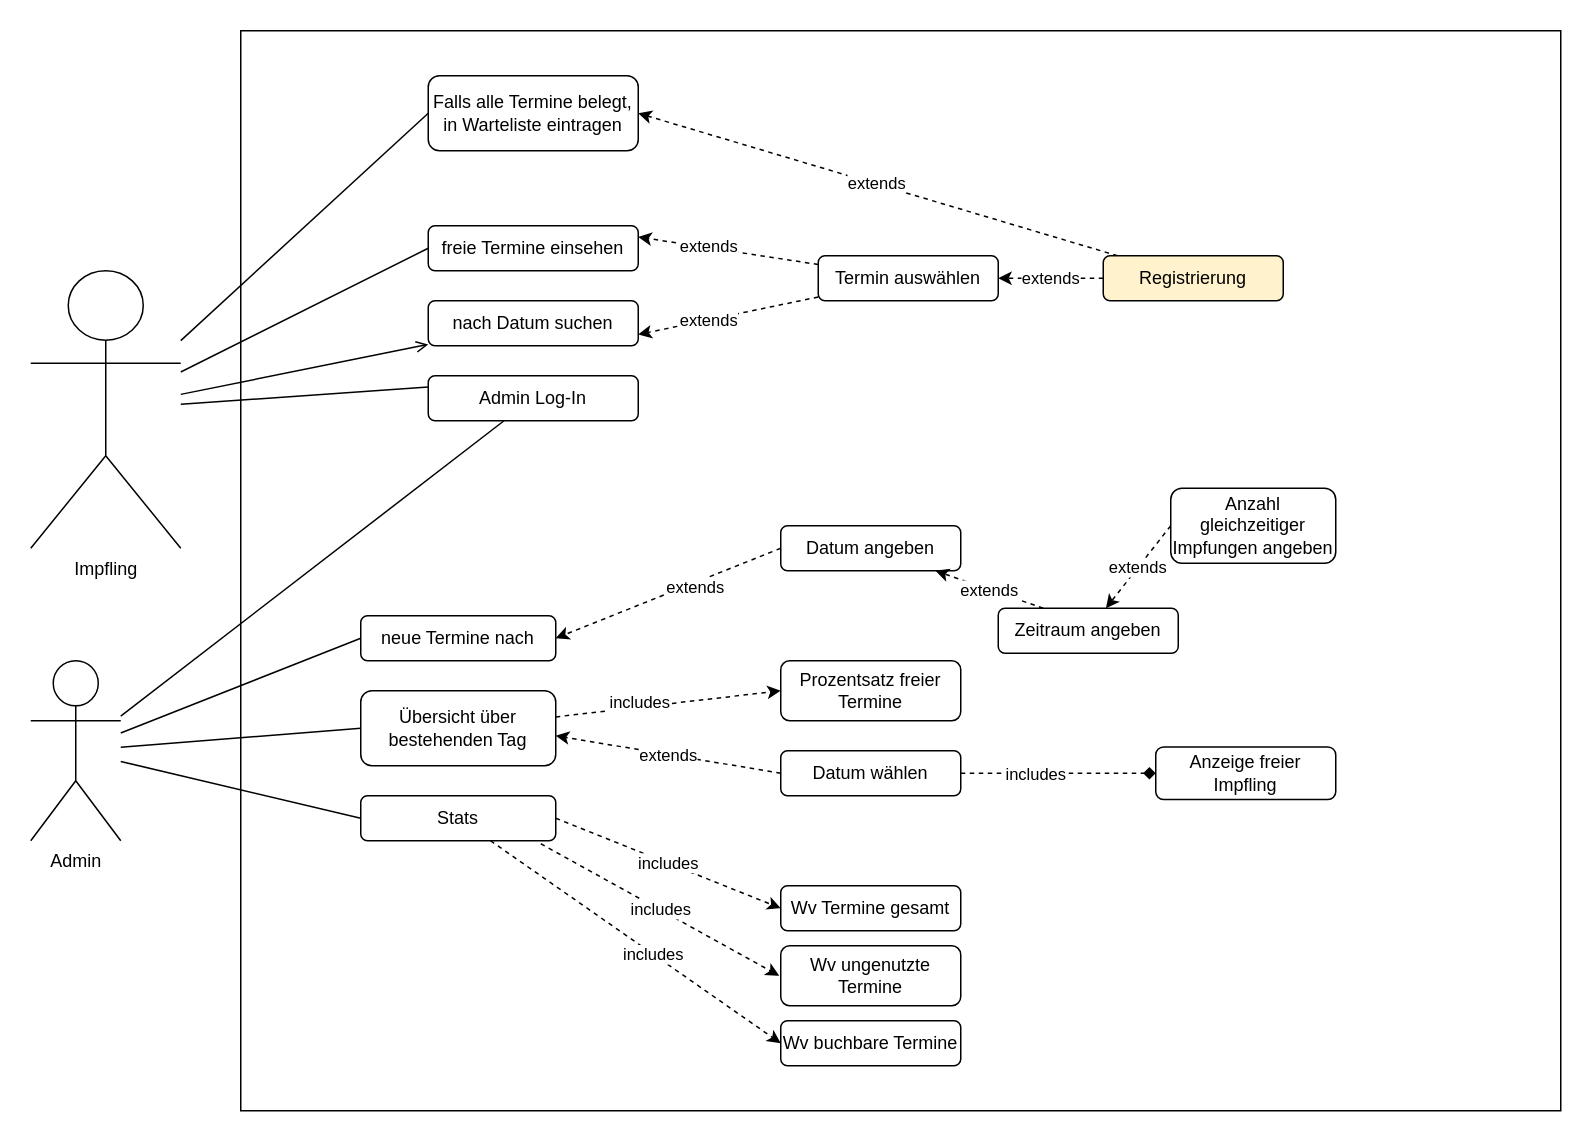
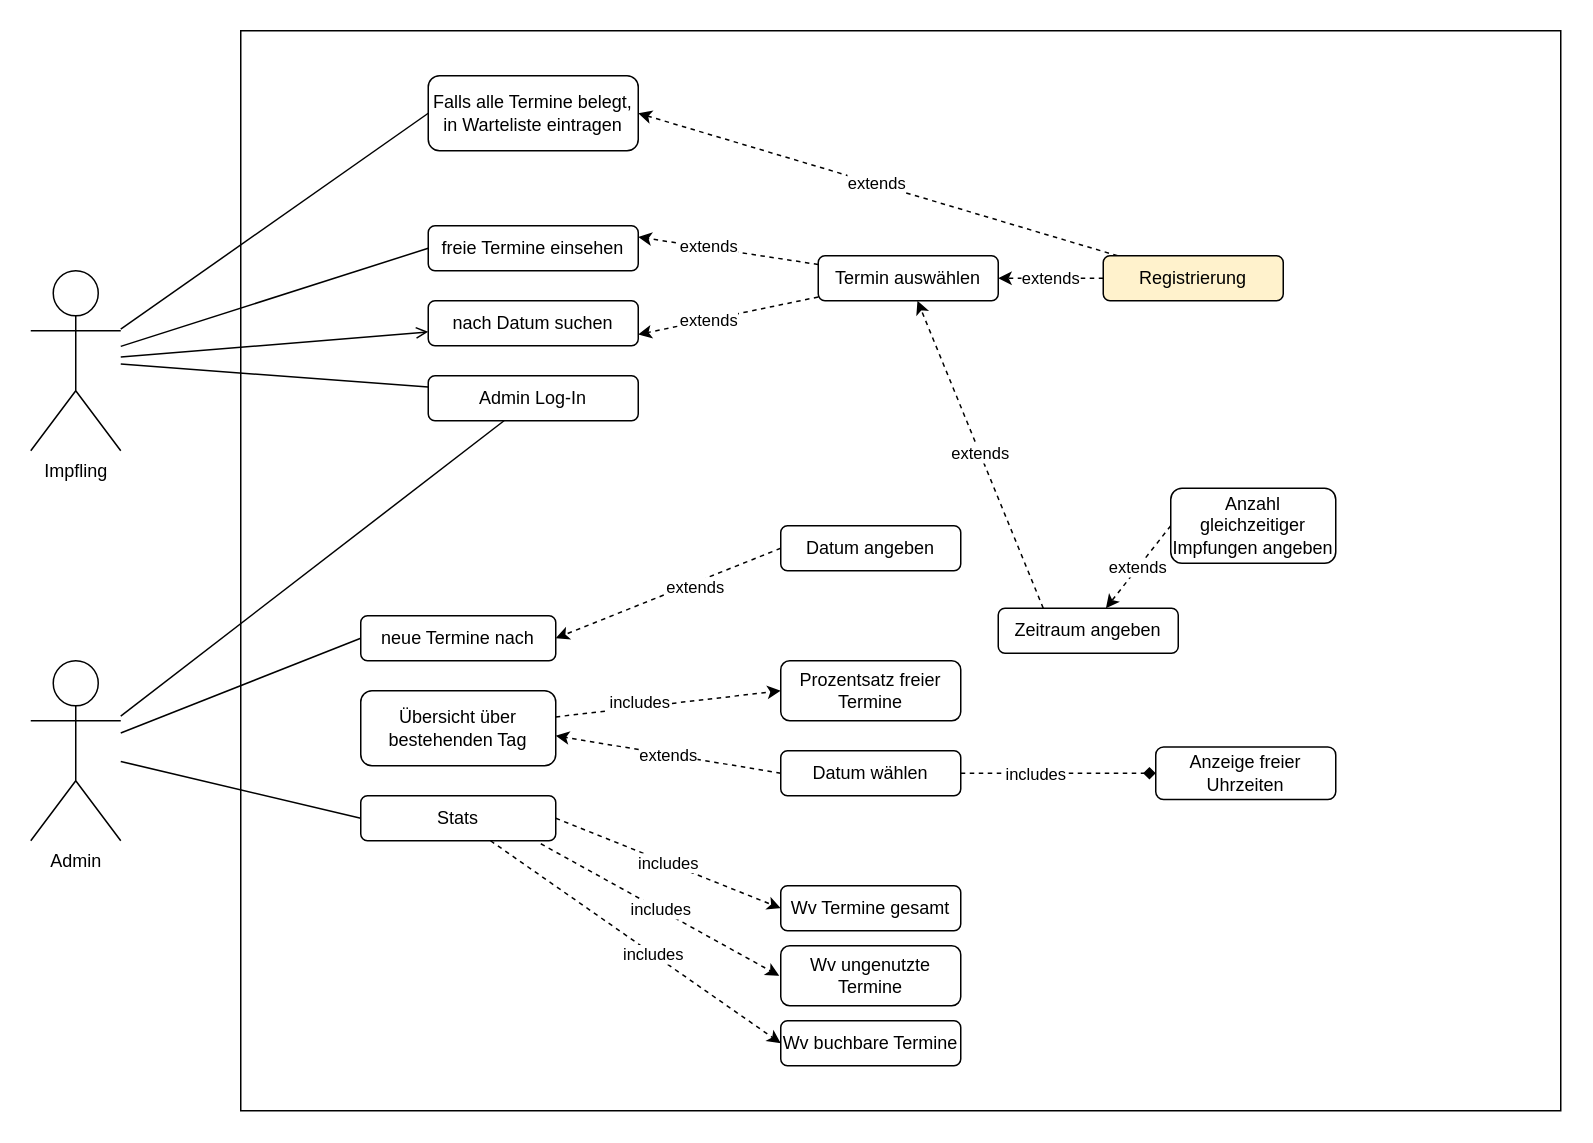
node "Impfling": size 150x278 -> 90x180
edge "Zeitraum angeben" -> "Datum angeben": now "Zeitraum angeben" -> "Termin auswählen"
edge "Übersicht über bestehenden Tag" -- "Admin": removed
node "Anzeige freier Impfling": label "Anzeige freier Impfling" -> "Anzeige freier Uhrzeiten"
